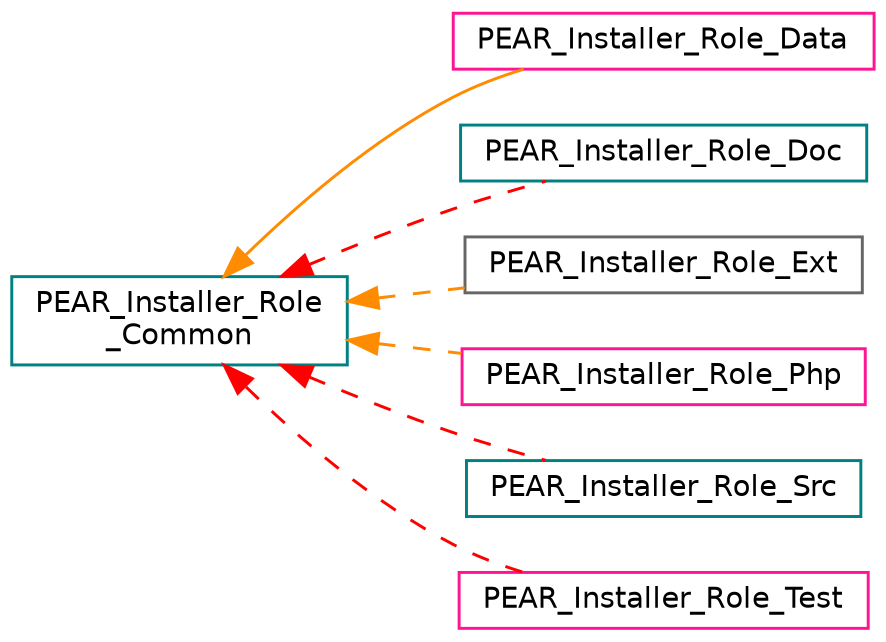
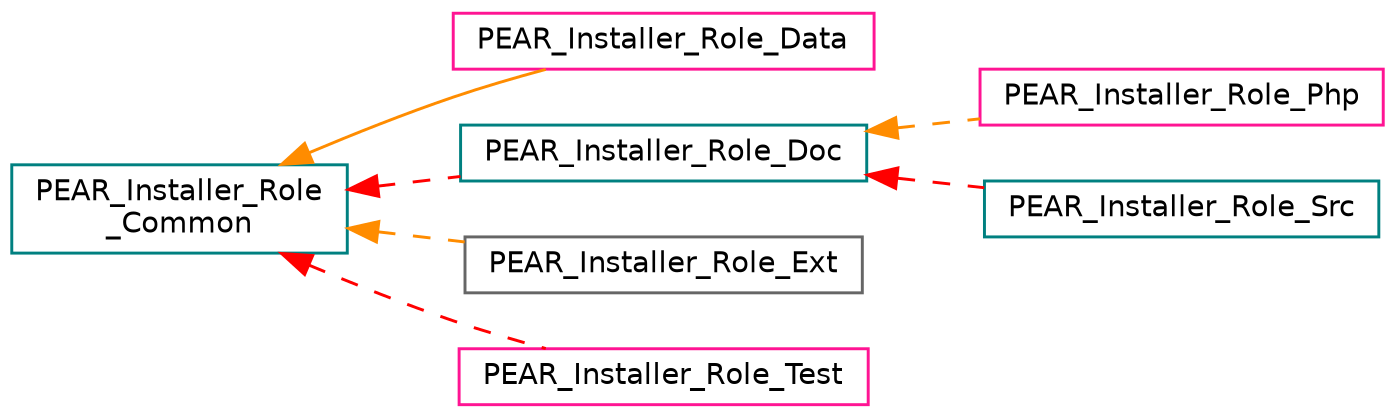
edge "PEAR_Installer_Role_Php" -> "PEAR_Installer_Role _Common": now "PEAR_Installer_Role_Php" -> "PEAR_Installer_Role_Doc"
edge "PEAR_Installer_Role_Src" -> "PEAR_Installer_Role _Common": now "PEAR_Installer_Role_Src" -> "PEAR_Installer_Role_Doc"
